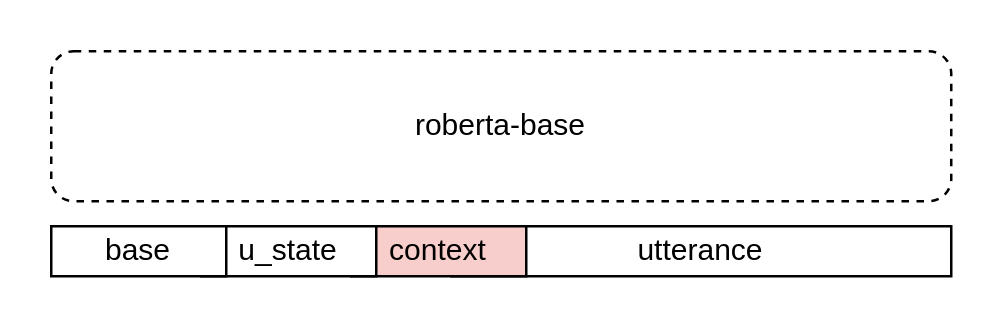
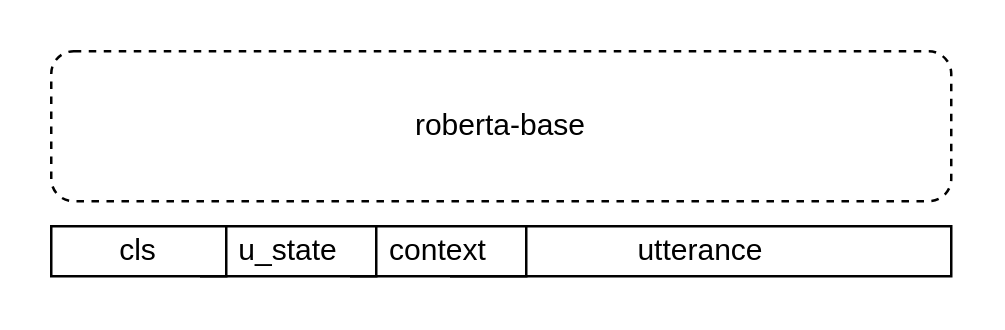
node "base": label "base" -> "cls"
node "context": fillcolor #f8cecc -> #ffffff
